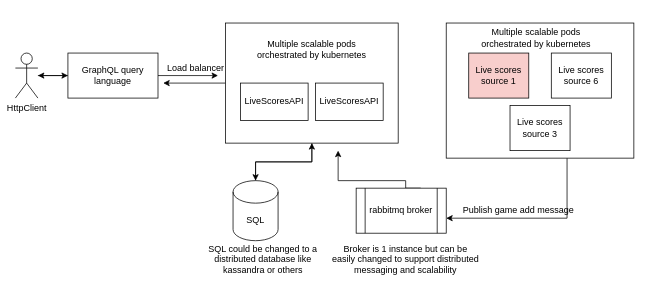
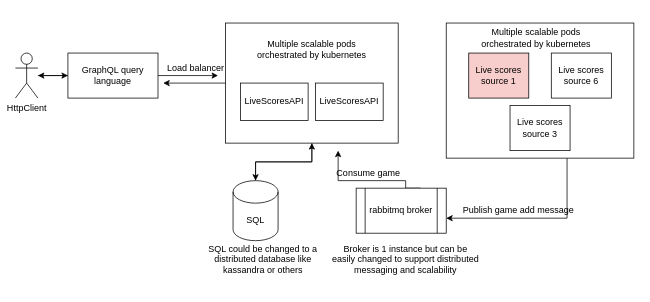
node "Consume game": added
